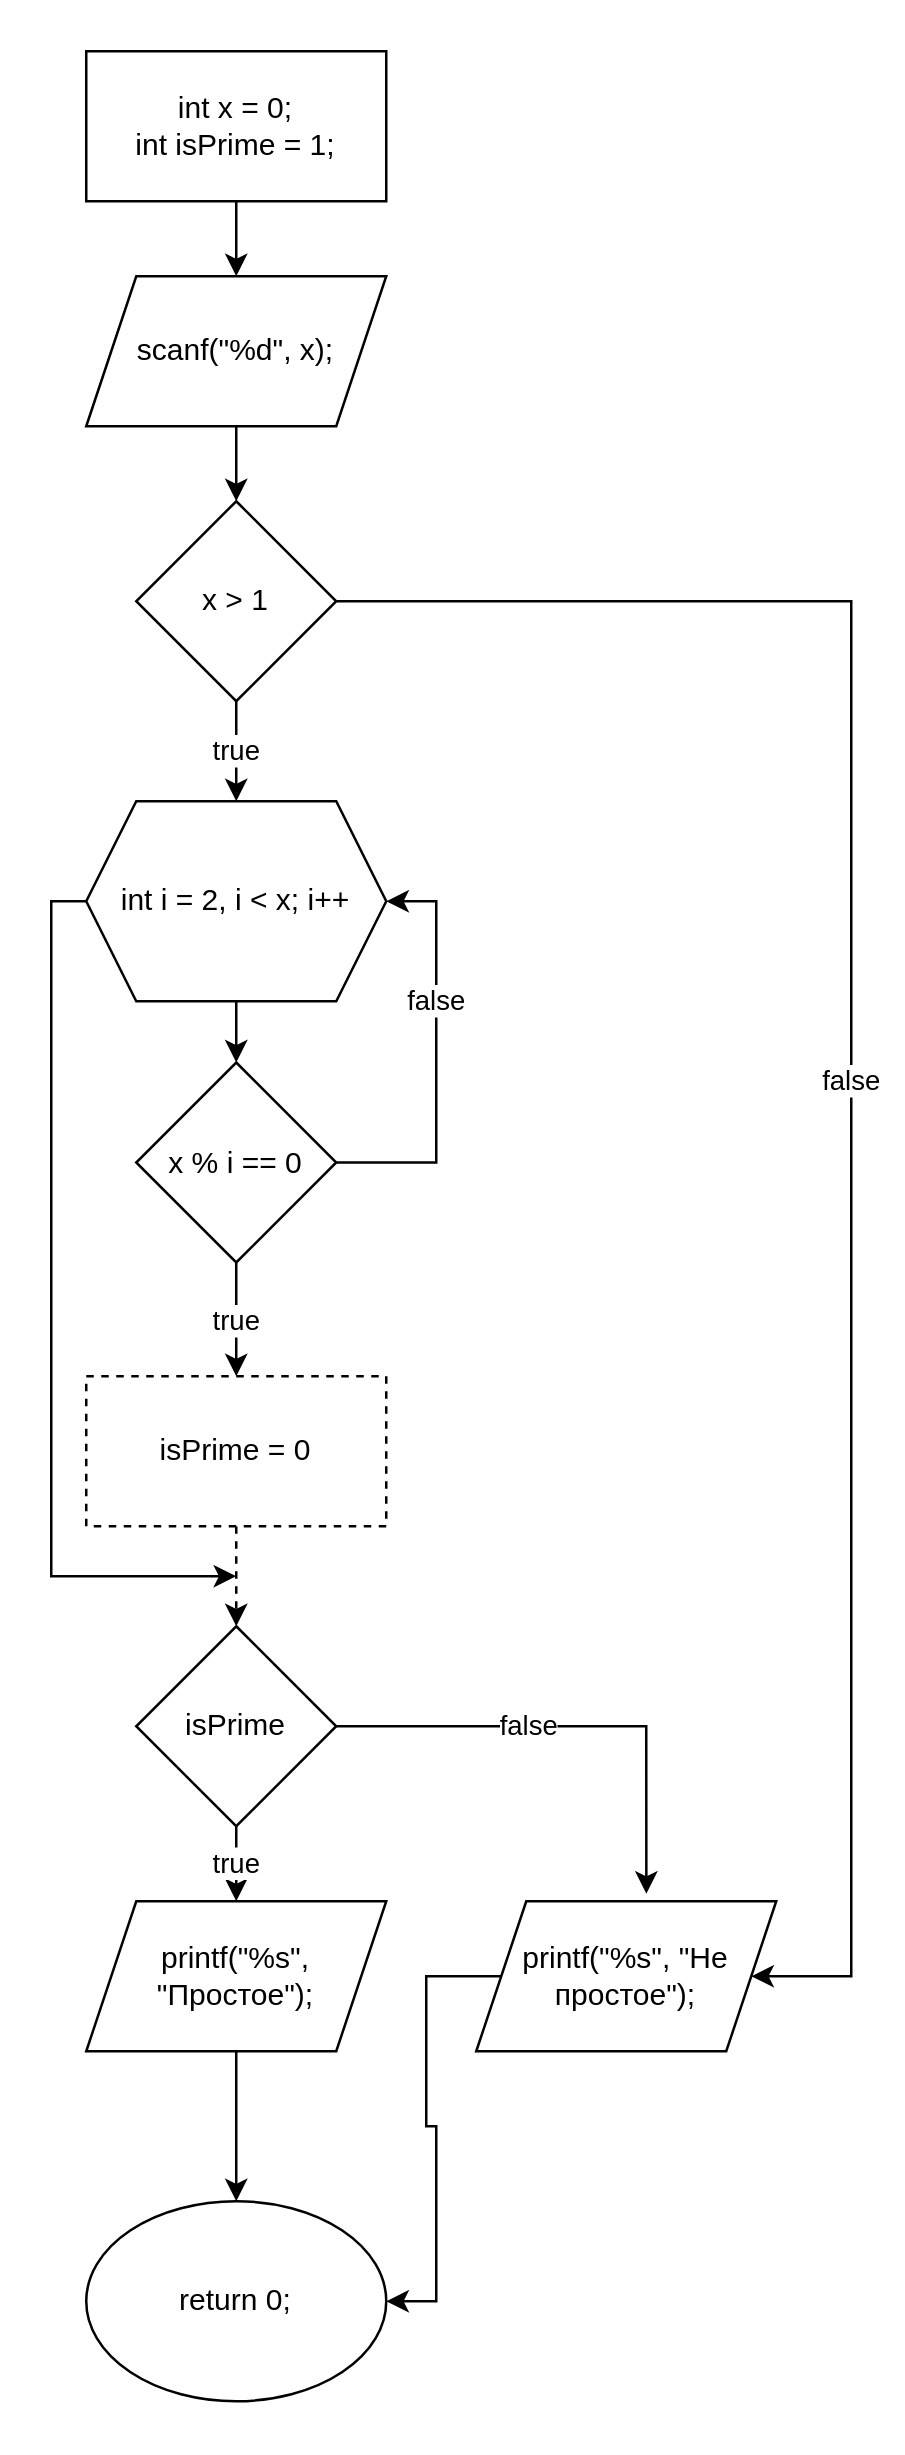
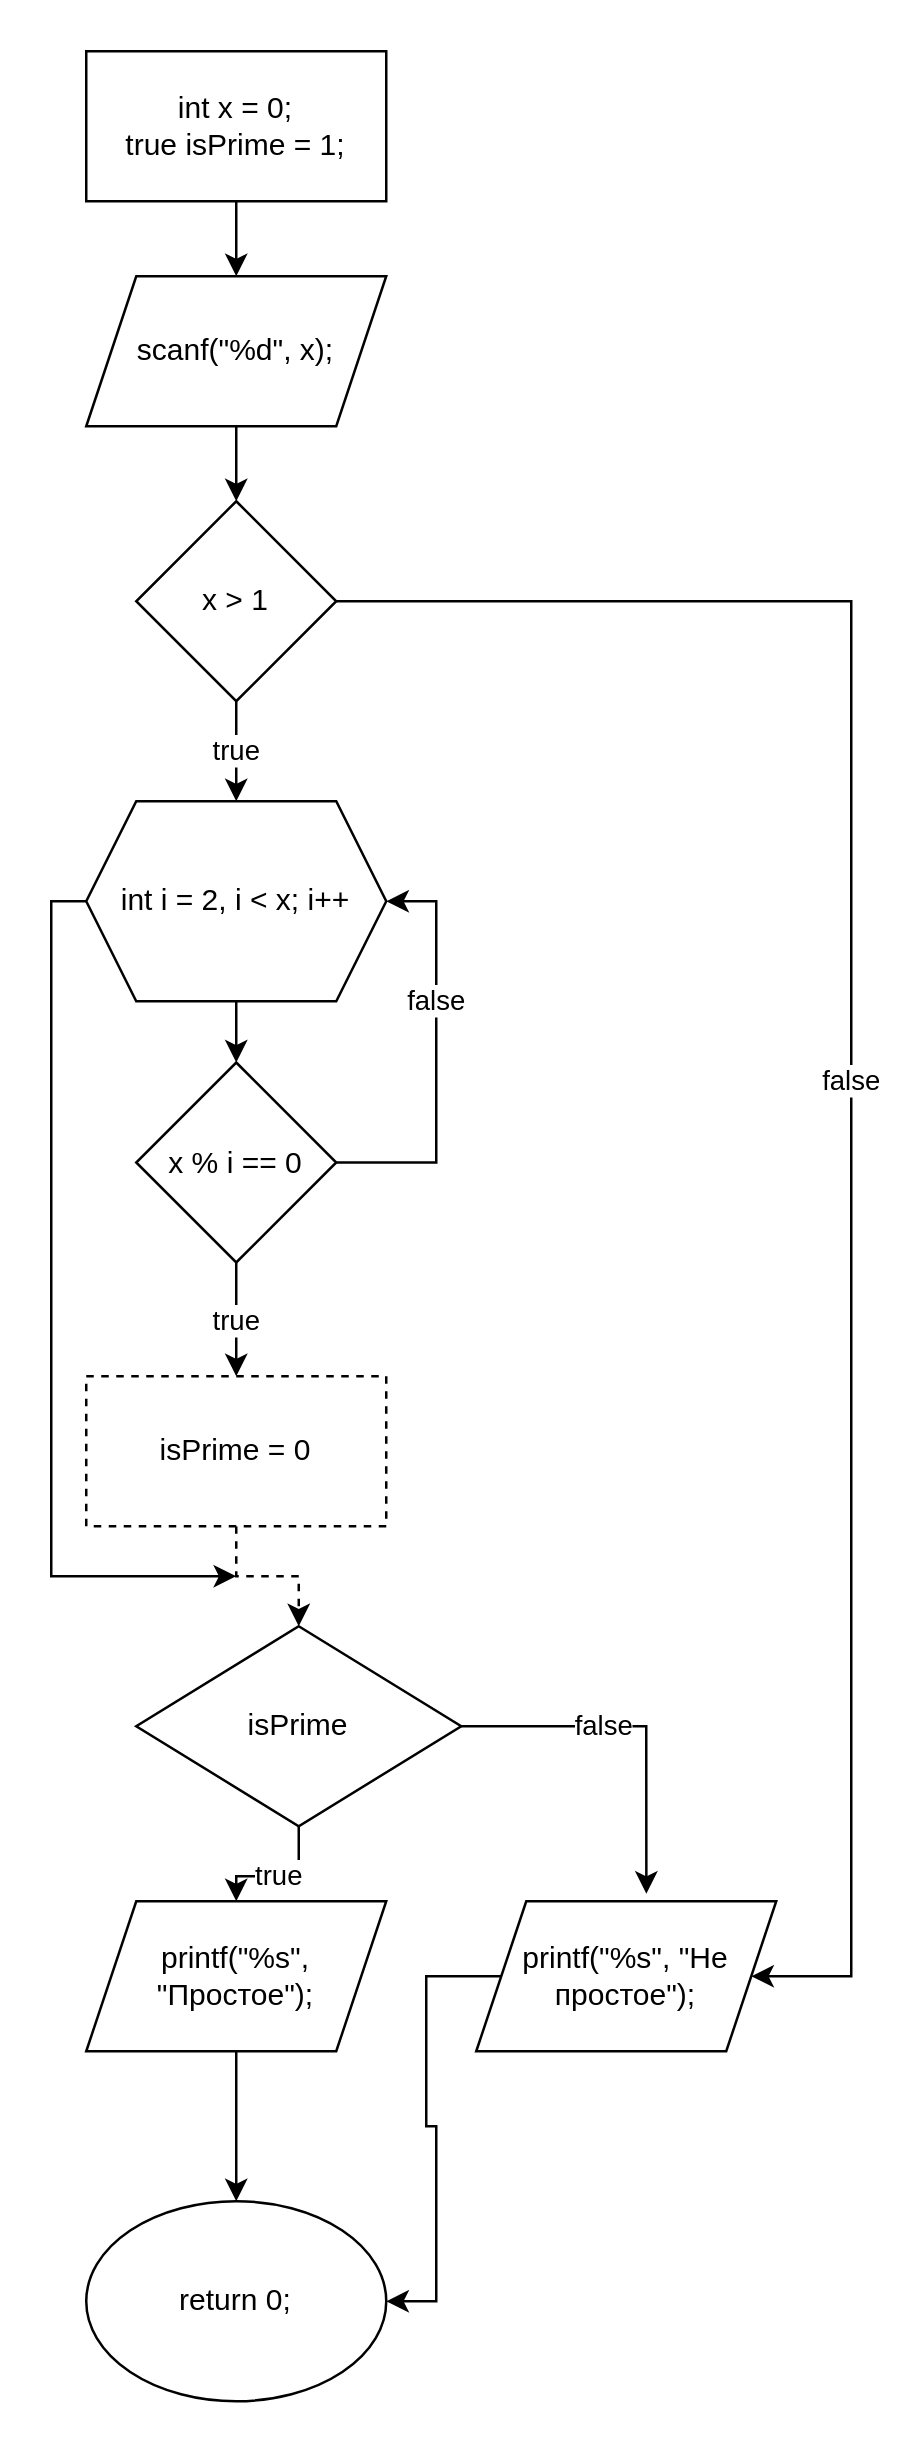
node "int x = 0; int isPrime = 1;": label "int x = 0; int isPrime = 1;" -> "int x = 0; true isPrime = 1;"
node "isPrime": size 200x200 -> 325x200
